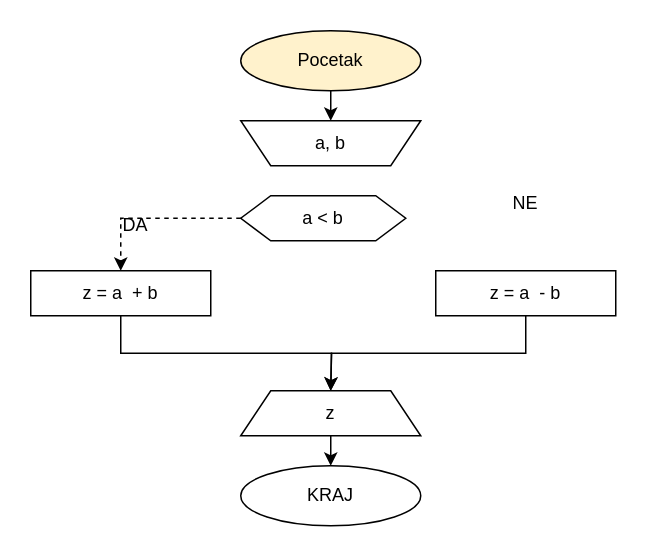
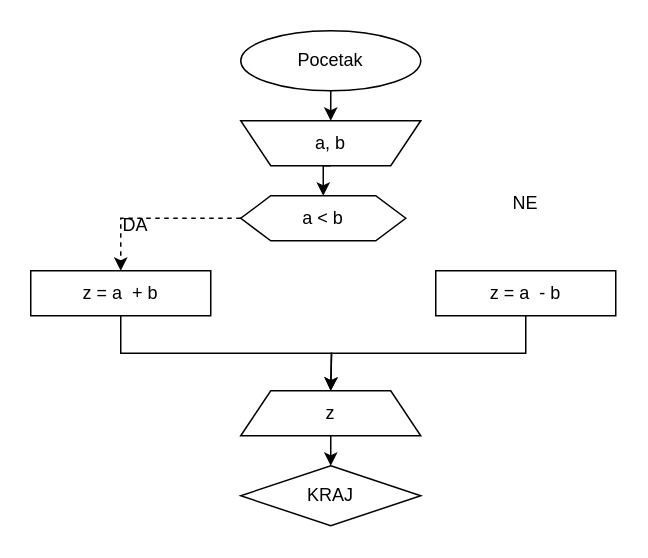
node "Pocetak": fillcolor #fff2cc -> #ffffff
edge "a, b" -> "a < b": added
node "KRAJ": shape ellipse -> diamond
